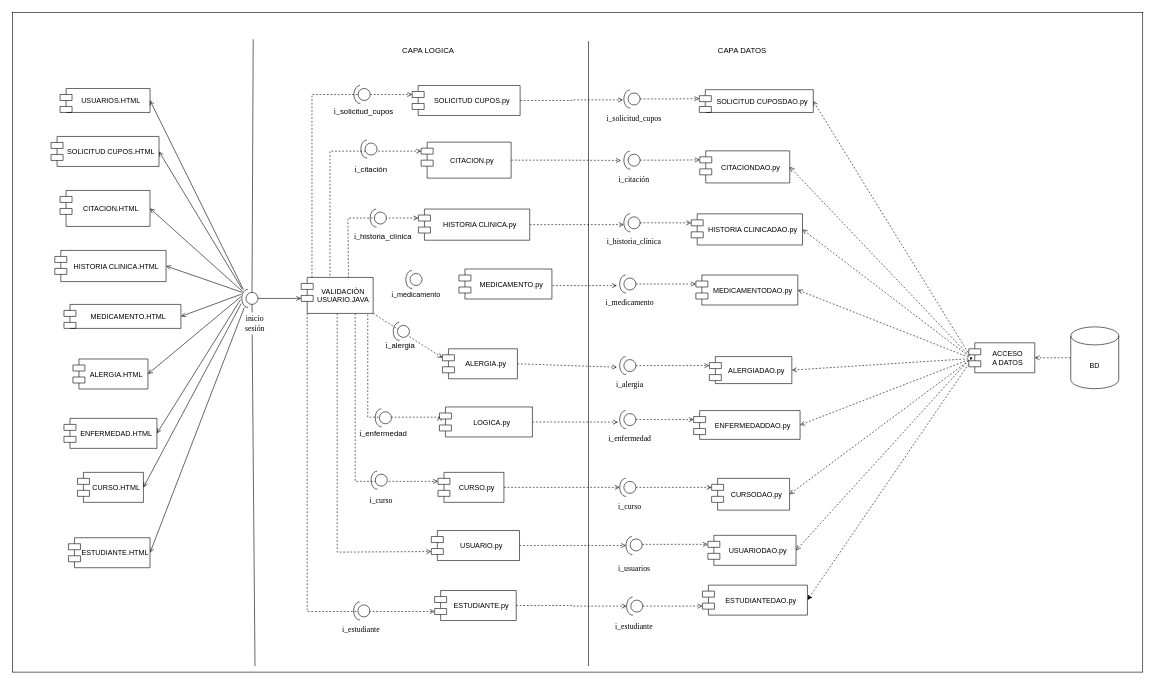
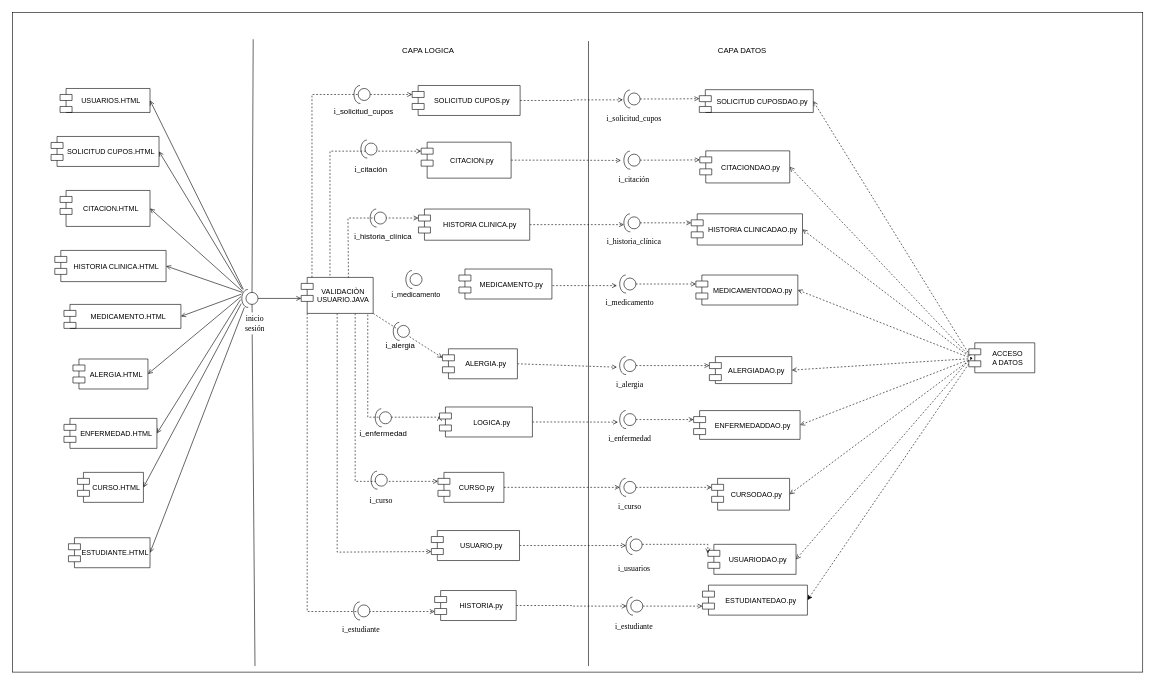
edge "BD" -> "ACCESO A DATOS": removed
node "BD": removed
node "USUARIODAO.py": moved (752, 551) -> (752, 560)
node "ESTUDIANTE.py": label "ESTUDIANTE.py" -> "HISTORIA.py"
